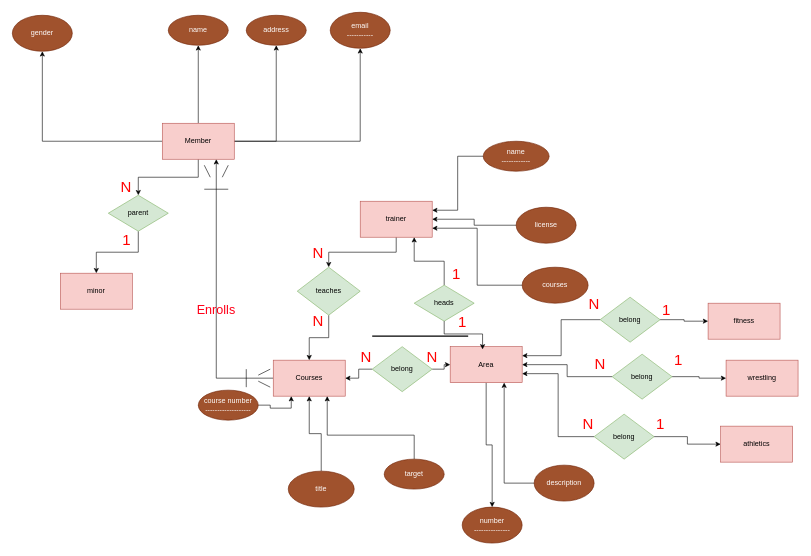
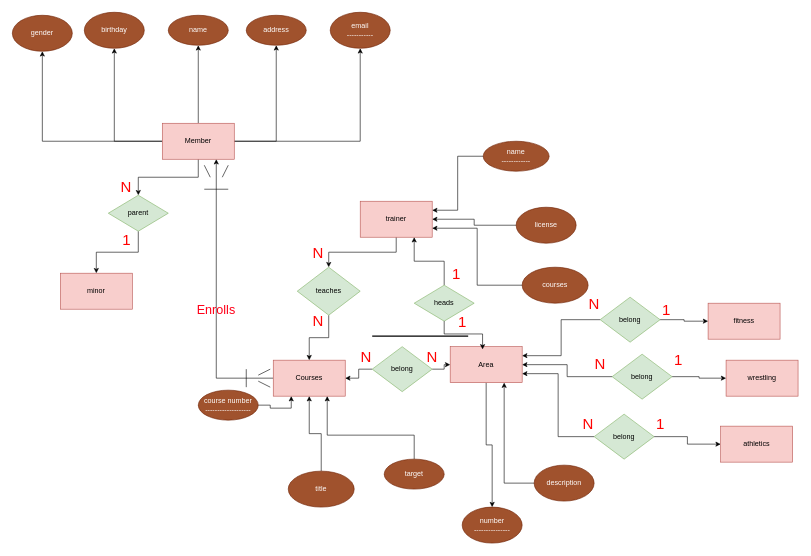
node "birthday": added
edge "Member" -> "birthday": added
